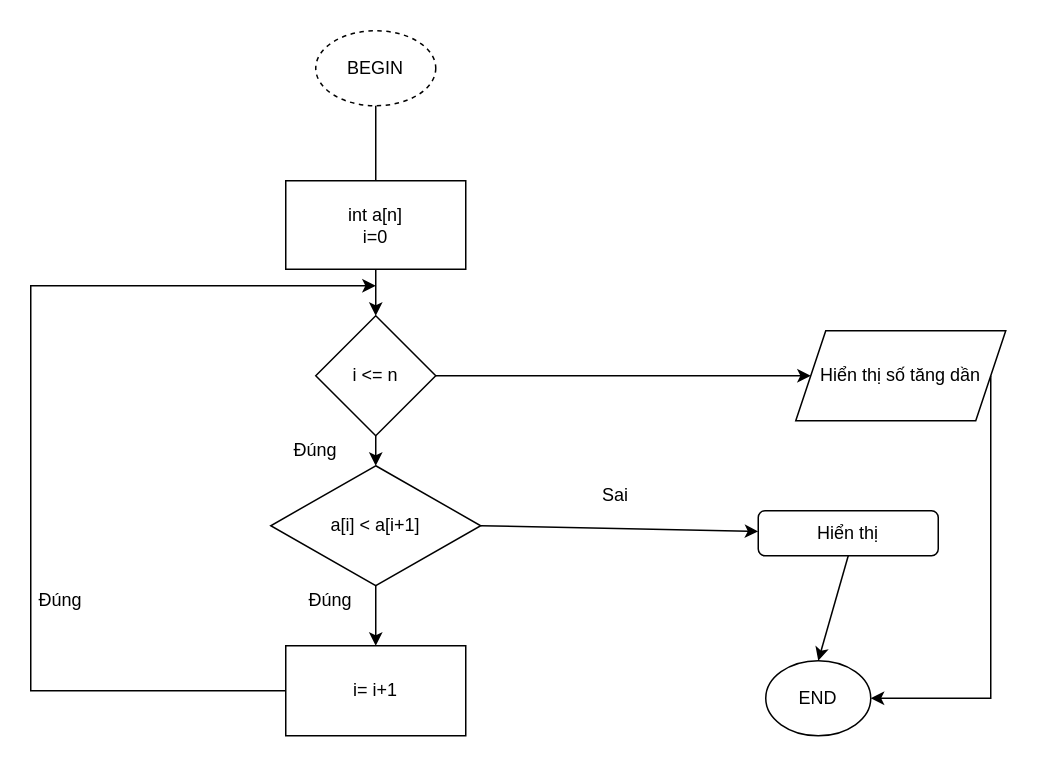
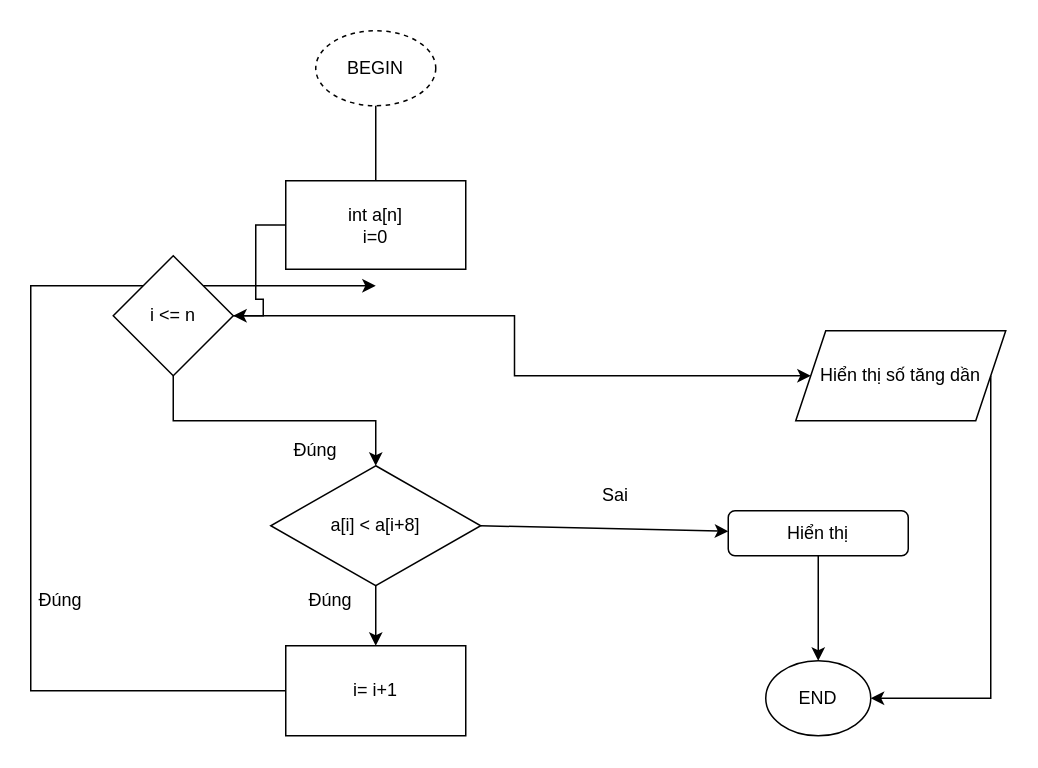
node "i <= n": moved (376, 376) -> (173, 316)
node "a[i] < a[i+1]": label "a[i] < a[i+1]" -> "a[i] < a[i+8]"
node "Hiển thị": moved (848, 533) -> (818, 533)
